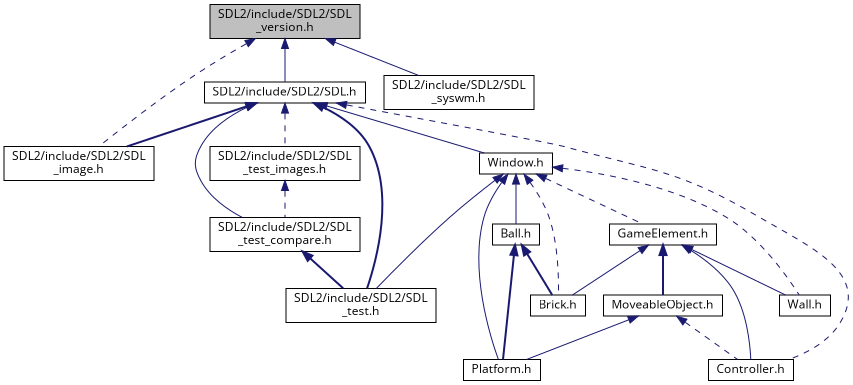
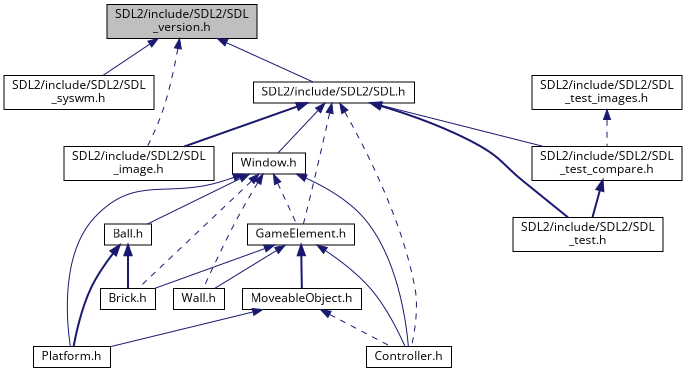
edge "SDL2/include/SDL2/SDL _test_images.h" -> "SDL2/include/SDL2/SDL.h": now "GameElement.h" -> "SDL2/include/SDL2/SDL.h"
edge "SDL2/include/SDL2/SDL _test.h" -> "Window.h": now "Controller.h" -> "Window.h"
